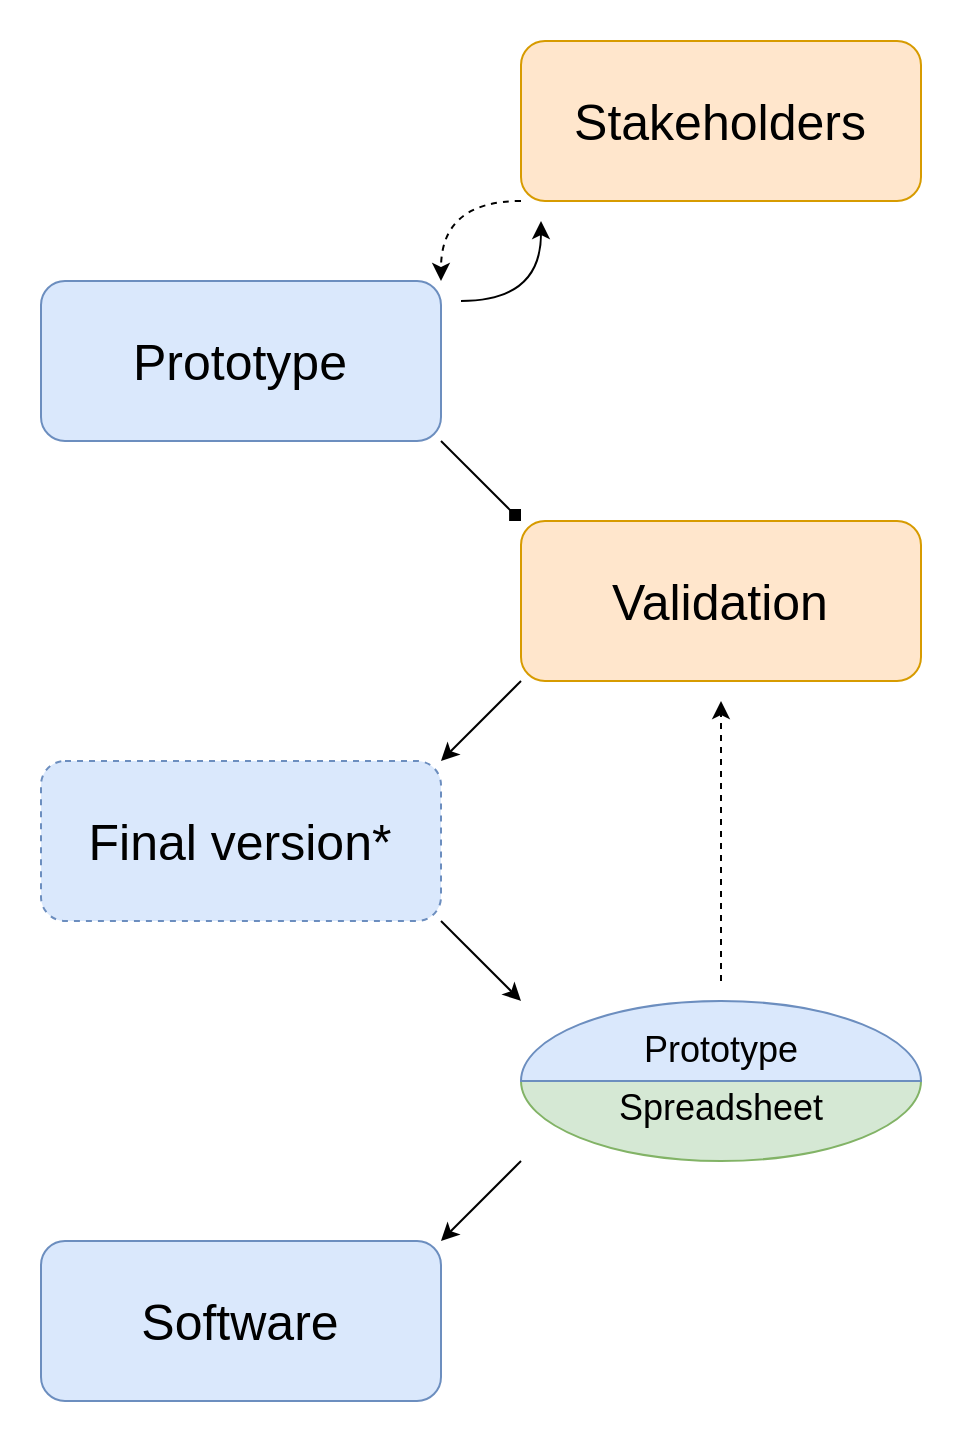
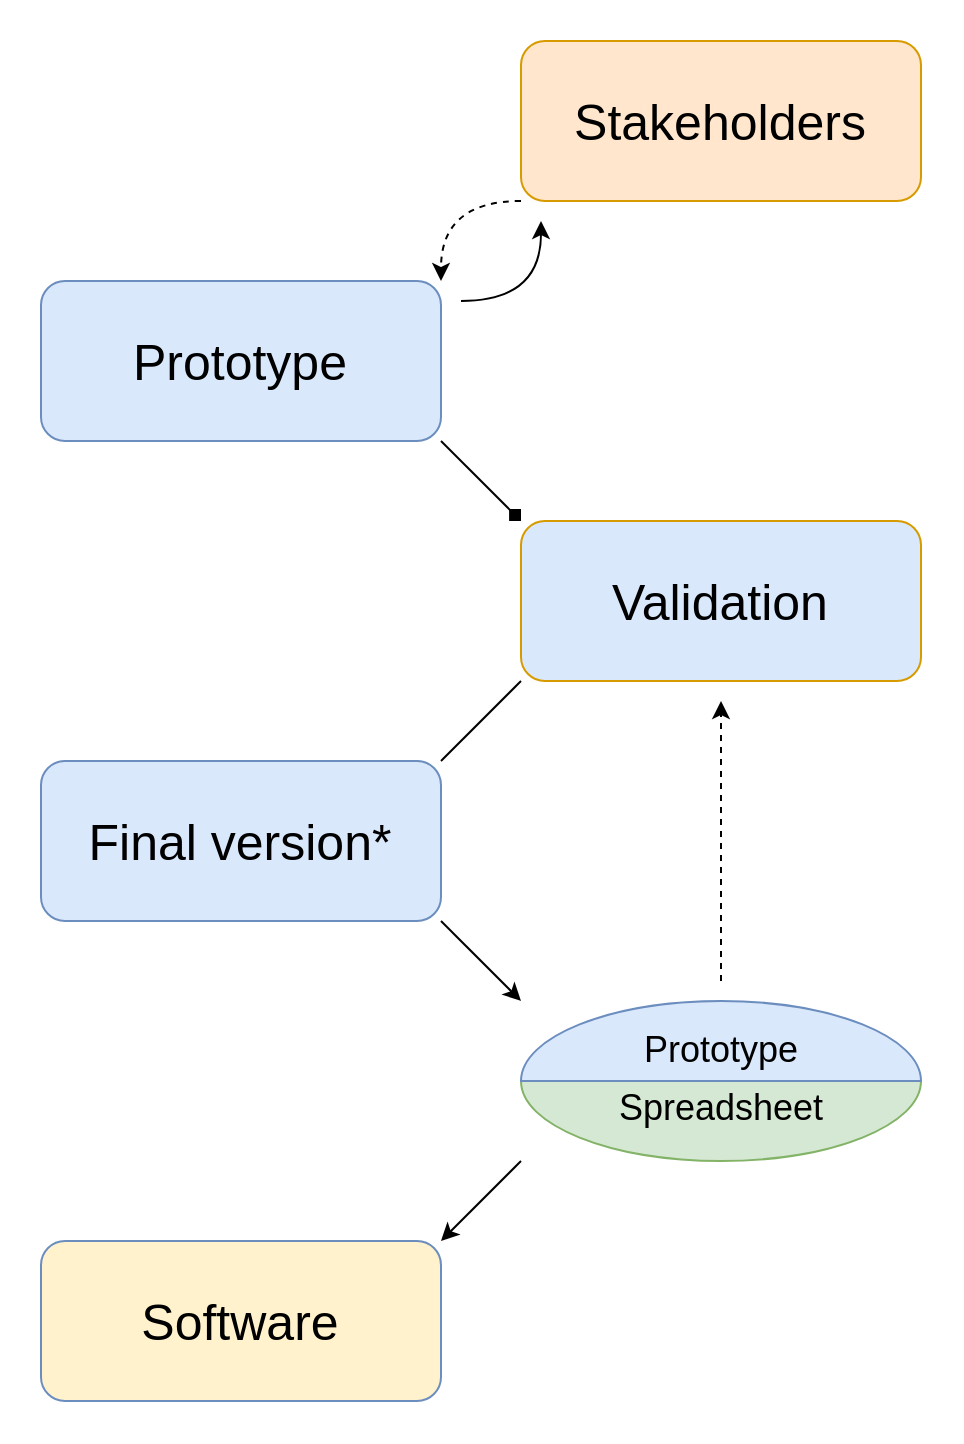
node "Validation": fillcolor #ffe6cc -> #dae8fc
edge "Validation" -> "Final version*": arrowhead classic -> none
node "Final version*": style dashed -> solid
node "Software": fillcolor #dae8fc -> #fff2cc
